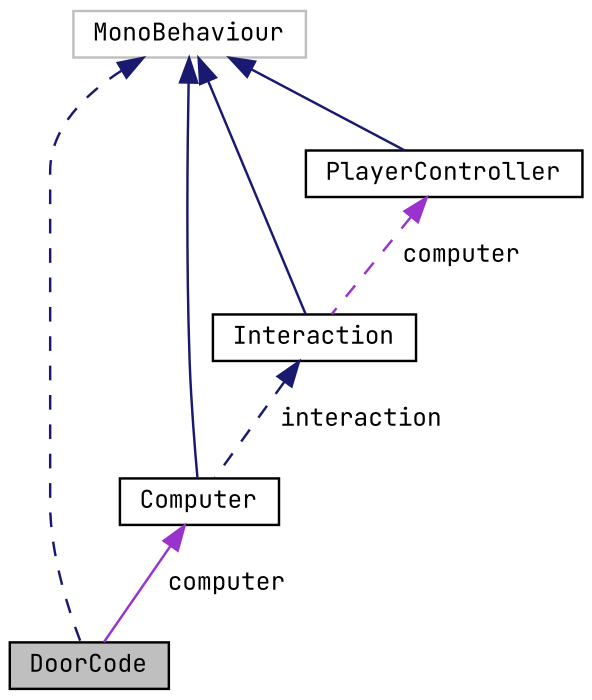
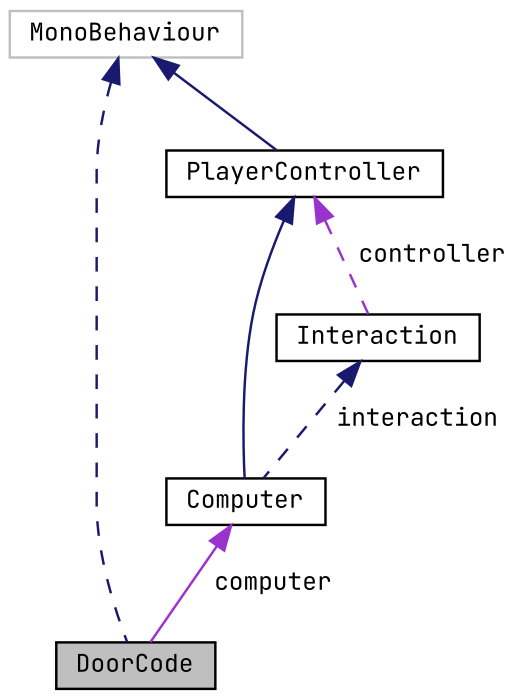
edge "Interaction" -> "MonoBehaviour": removed
edge "Interaction" -> "PlayerController": label " computer" -> " controller"
edge "Computer" -> "MonoBehaviour": now "Computer" -> "PlayerController"
